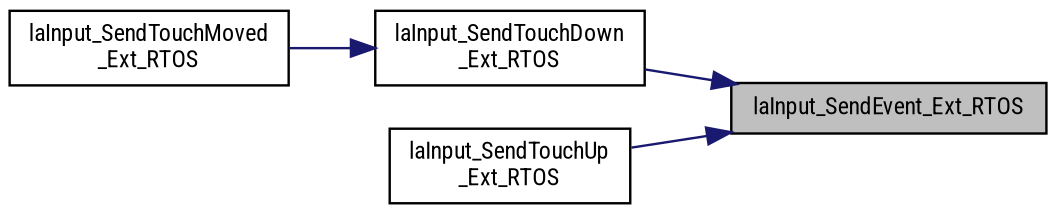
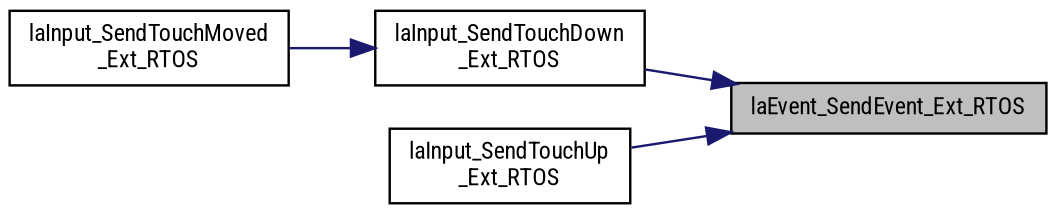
node "laInput_SendEvent_Ext_RTOS": label "laInput_SendEvent_Ext_RTOS" -> "laEvent_SendEvent_Ext_RTOS"
